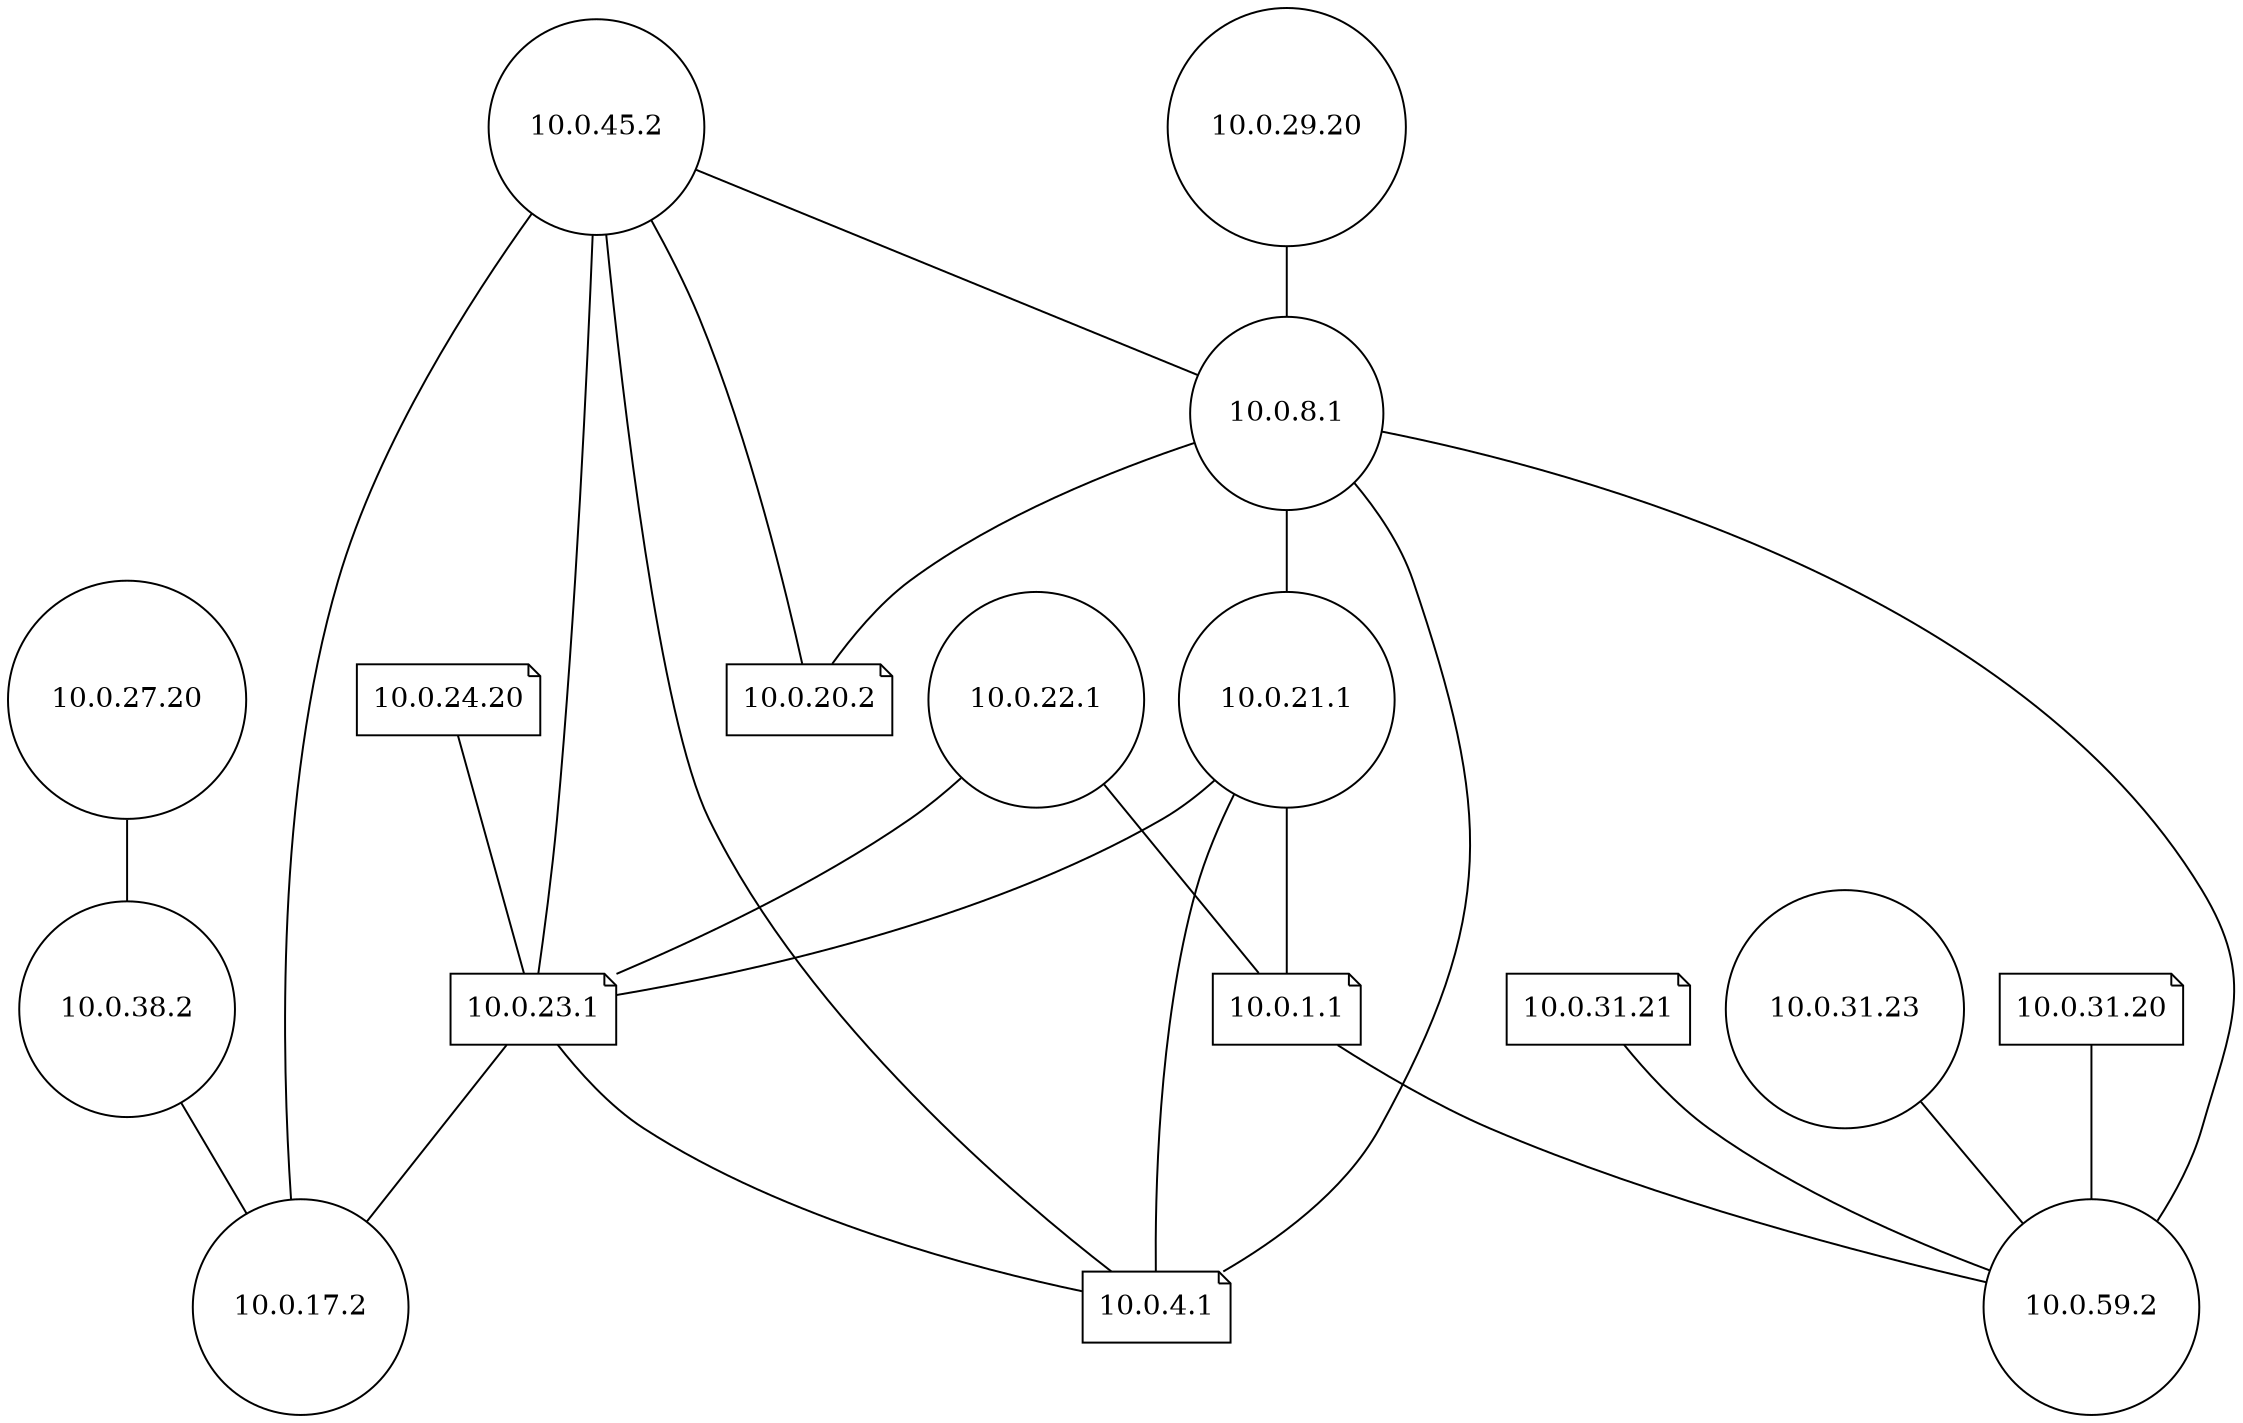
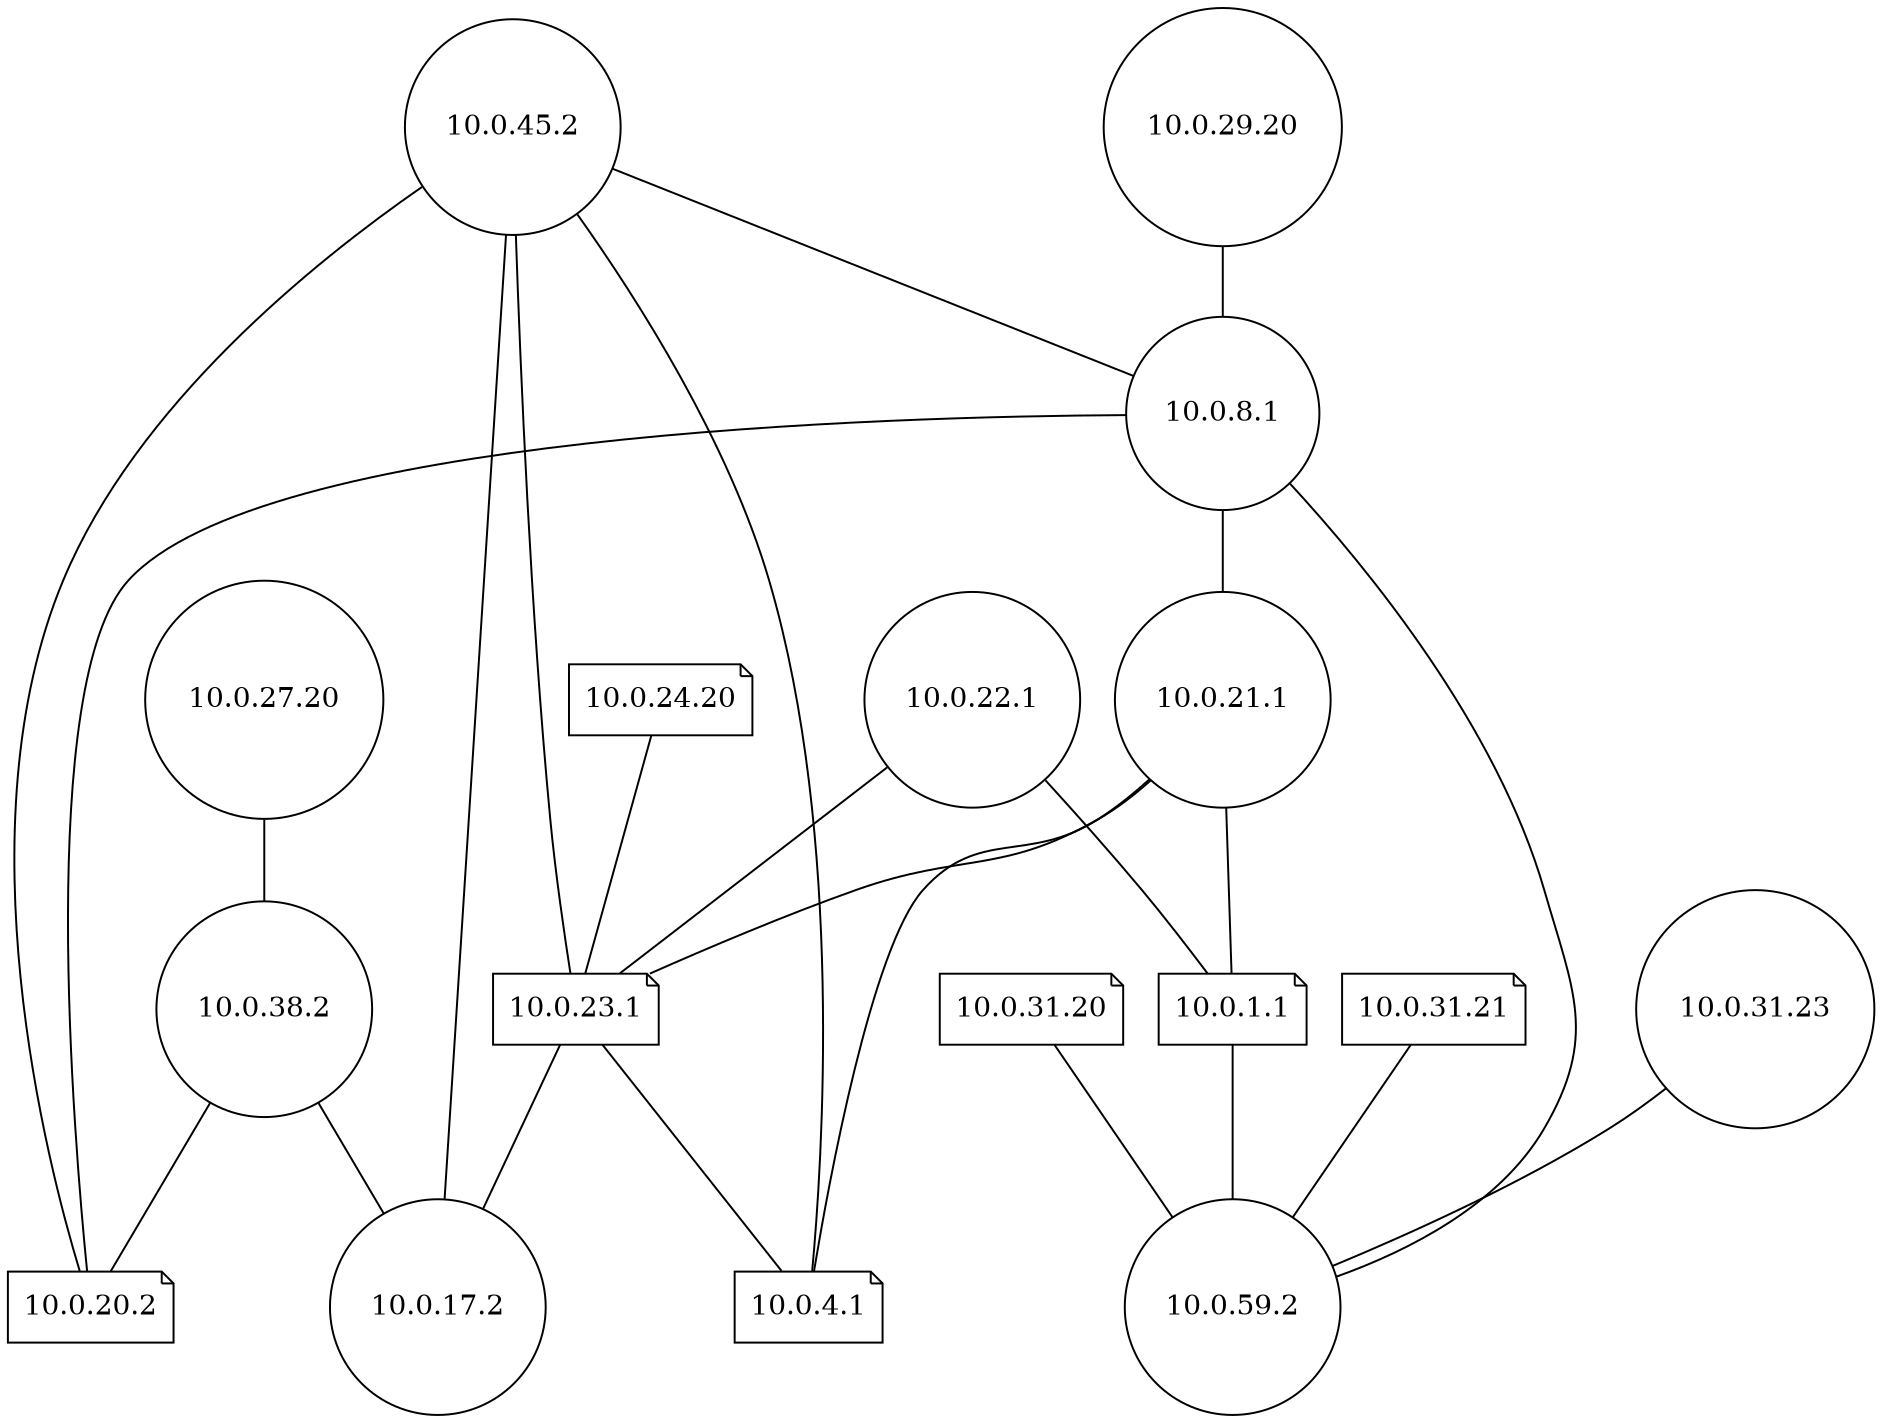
edge "10.0.8.1" -- "10.0.4.1": removed
edge "10.0.38.2" -- "10.0.20.2": added
